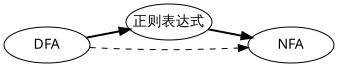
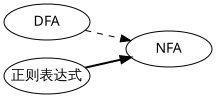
edge "DFA" -> "正则表达式": removed
